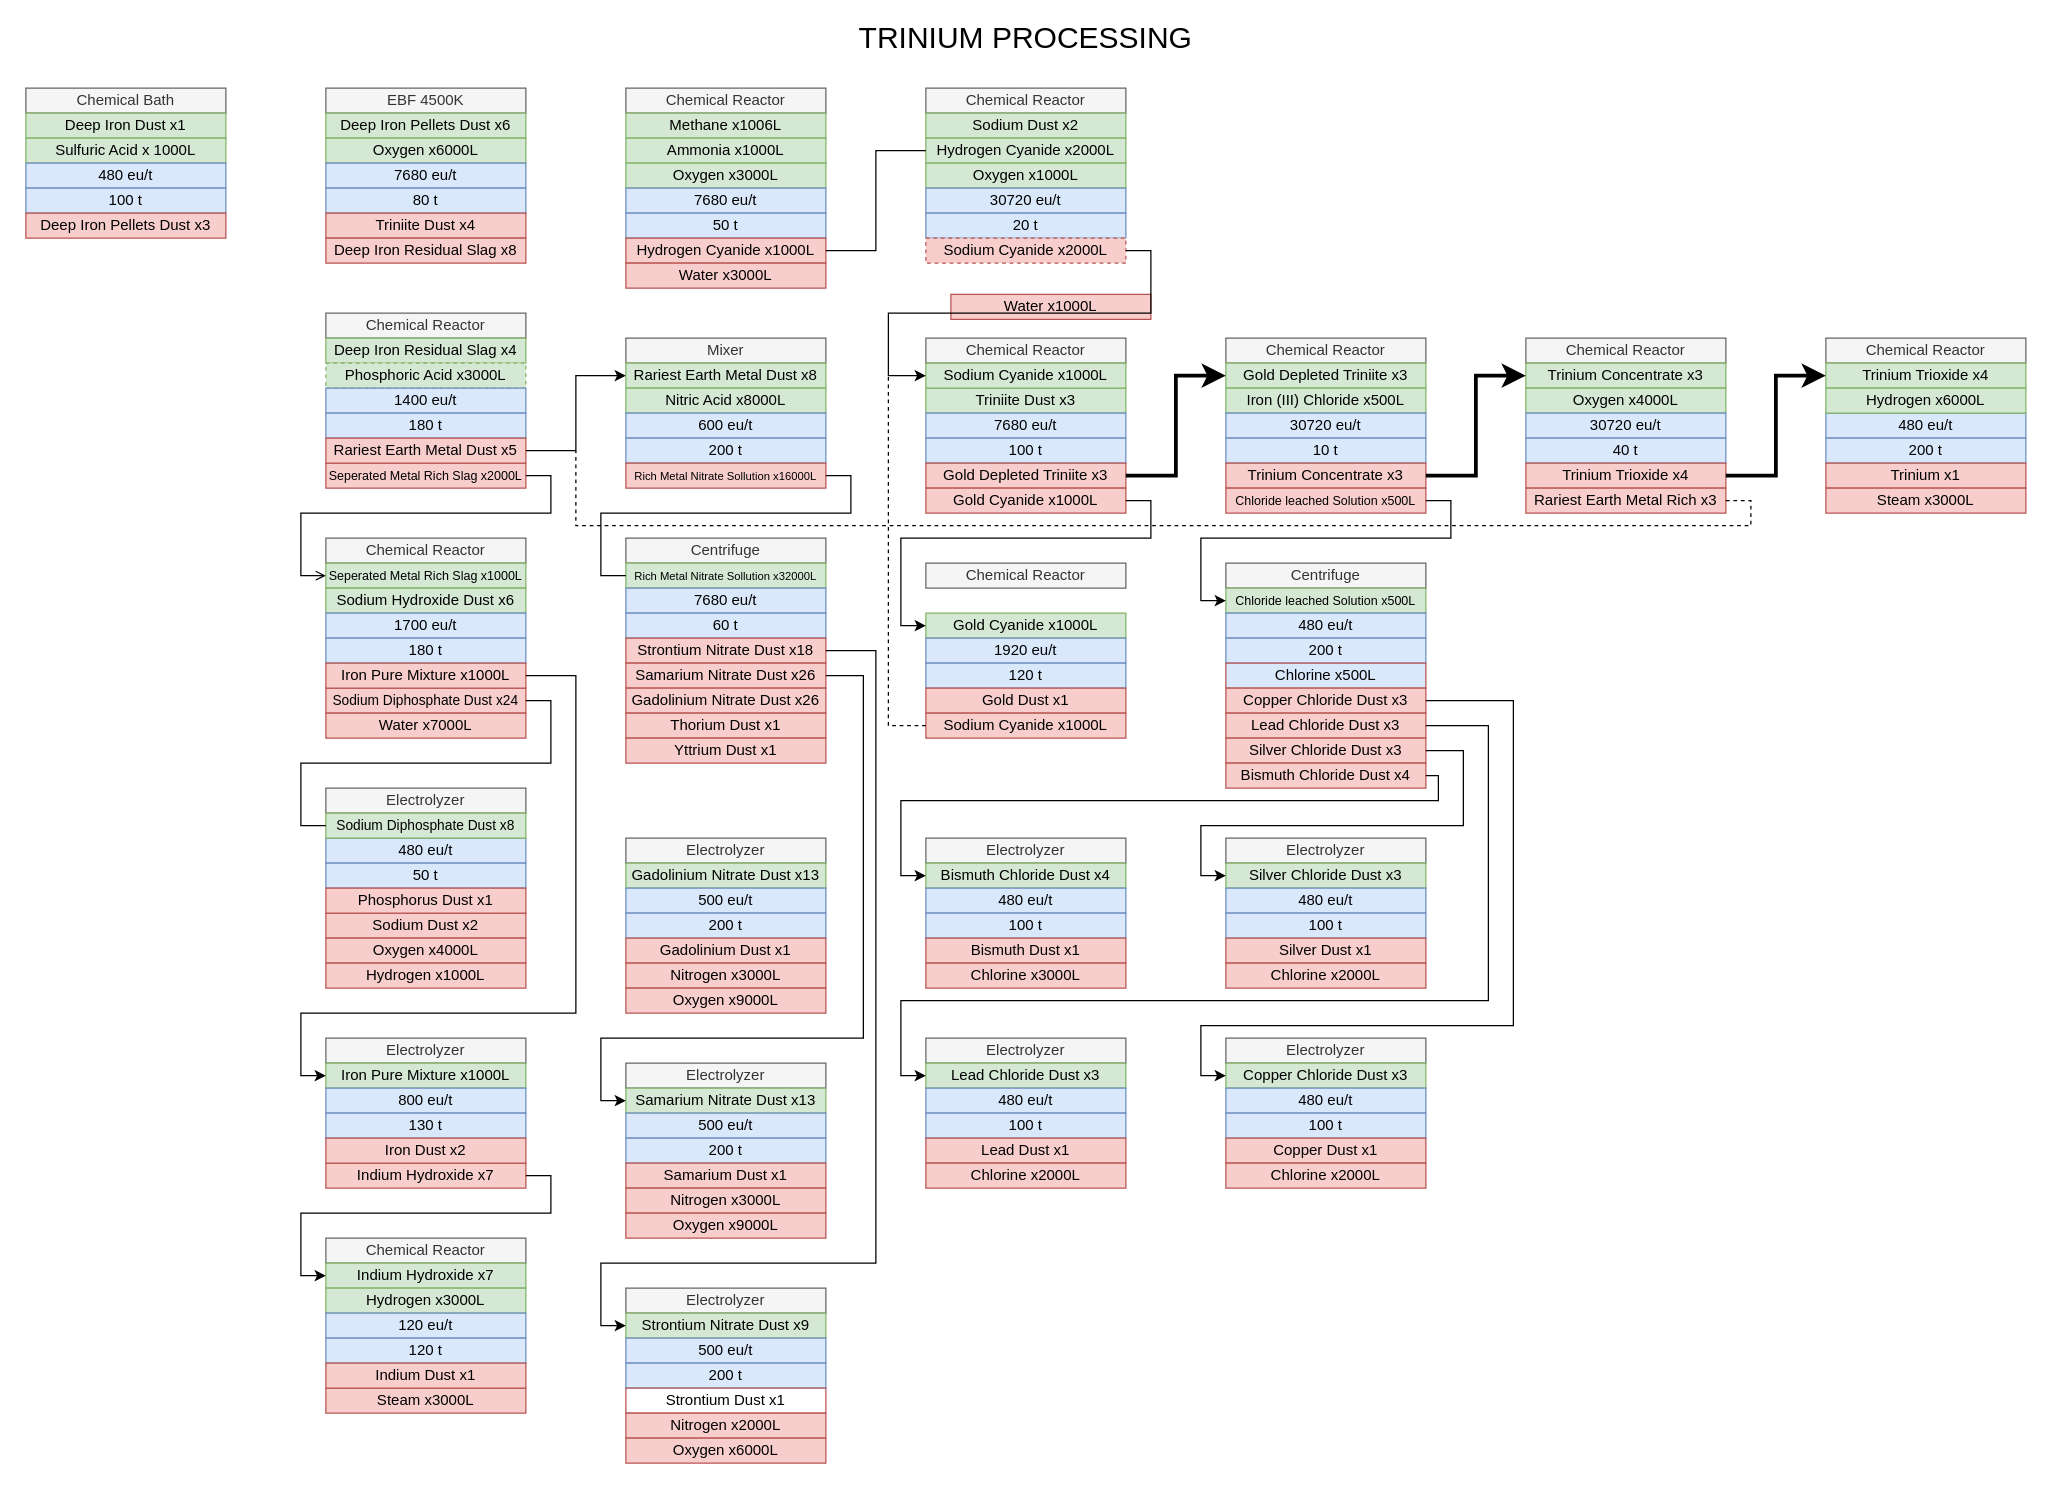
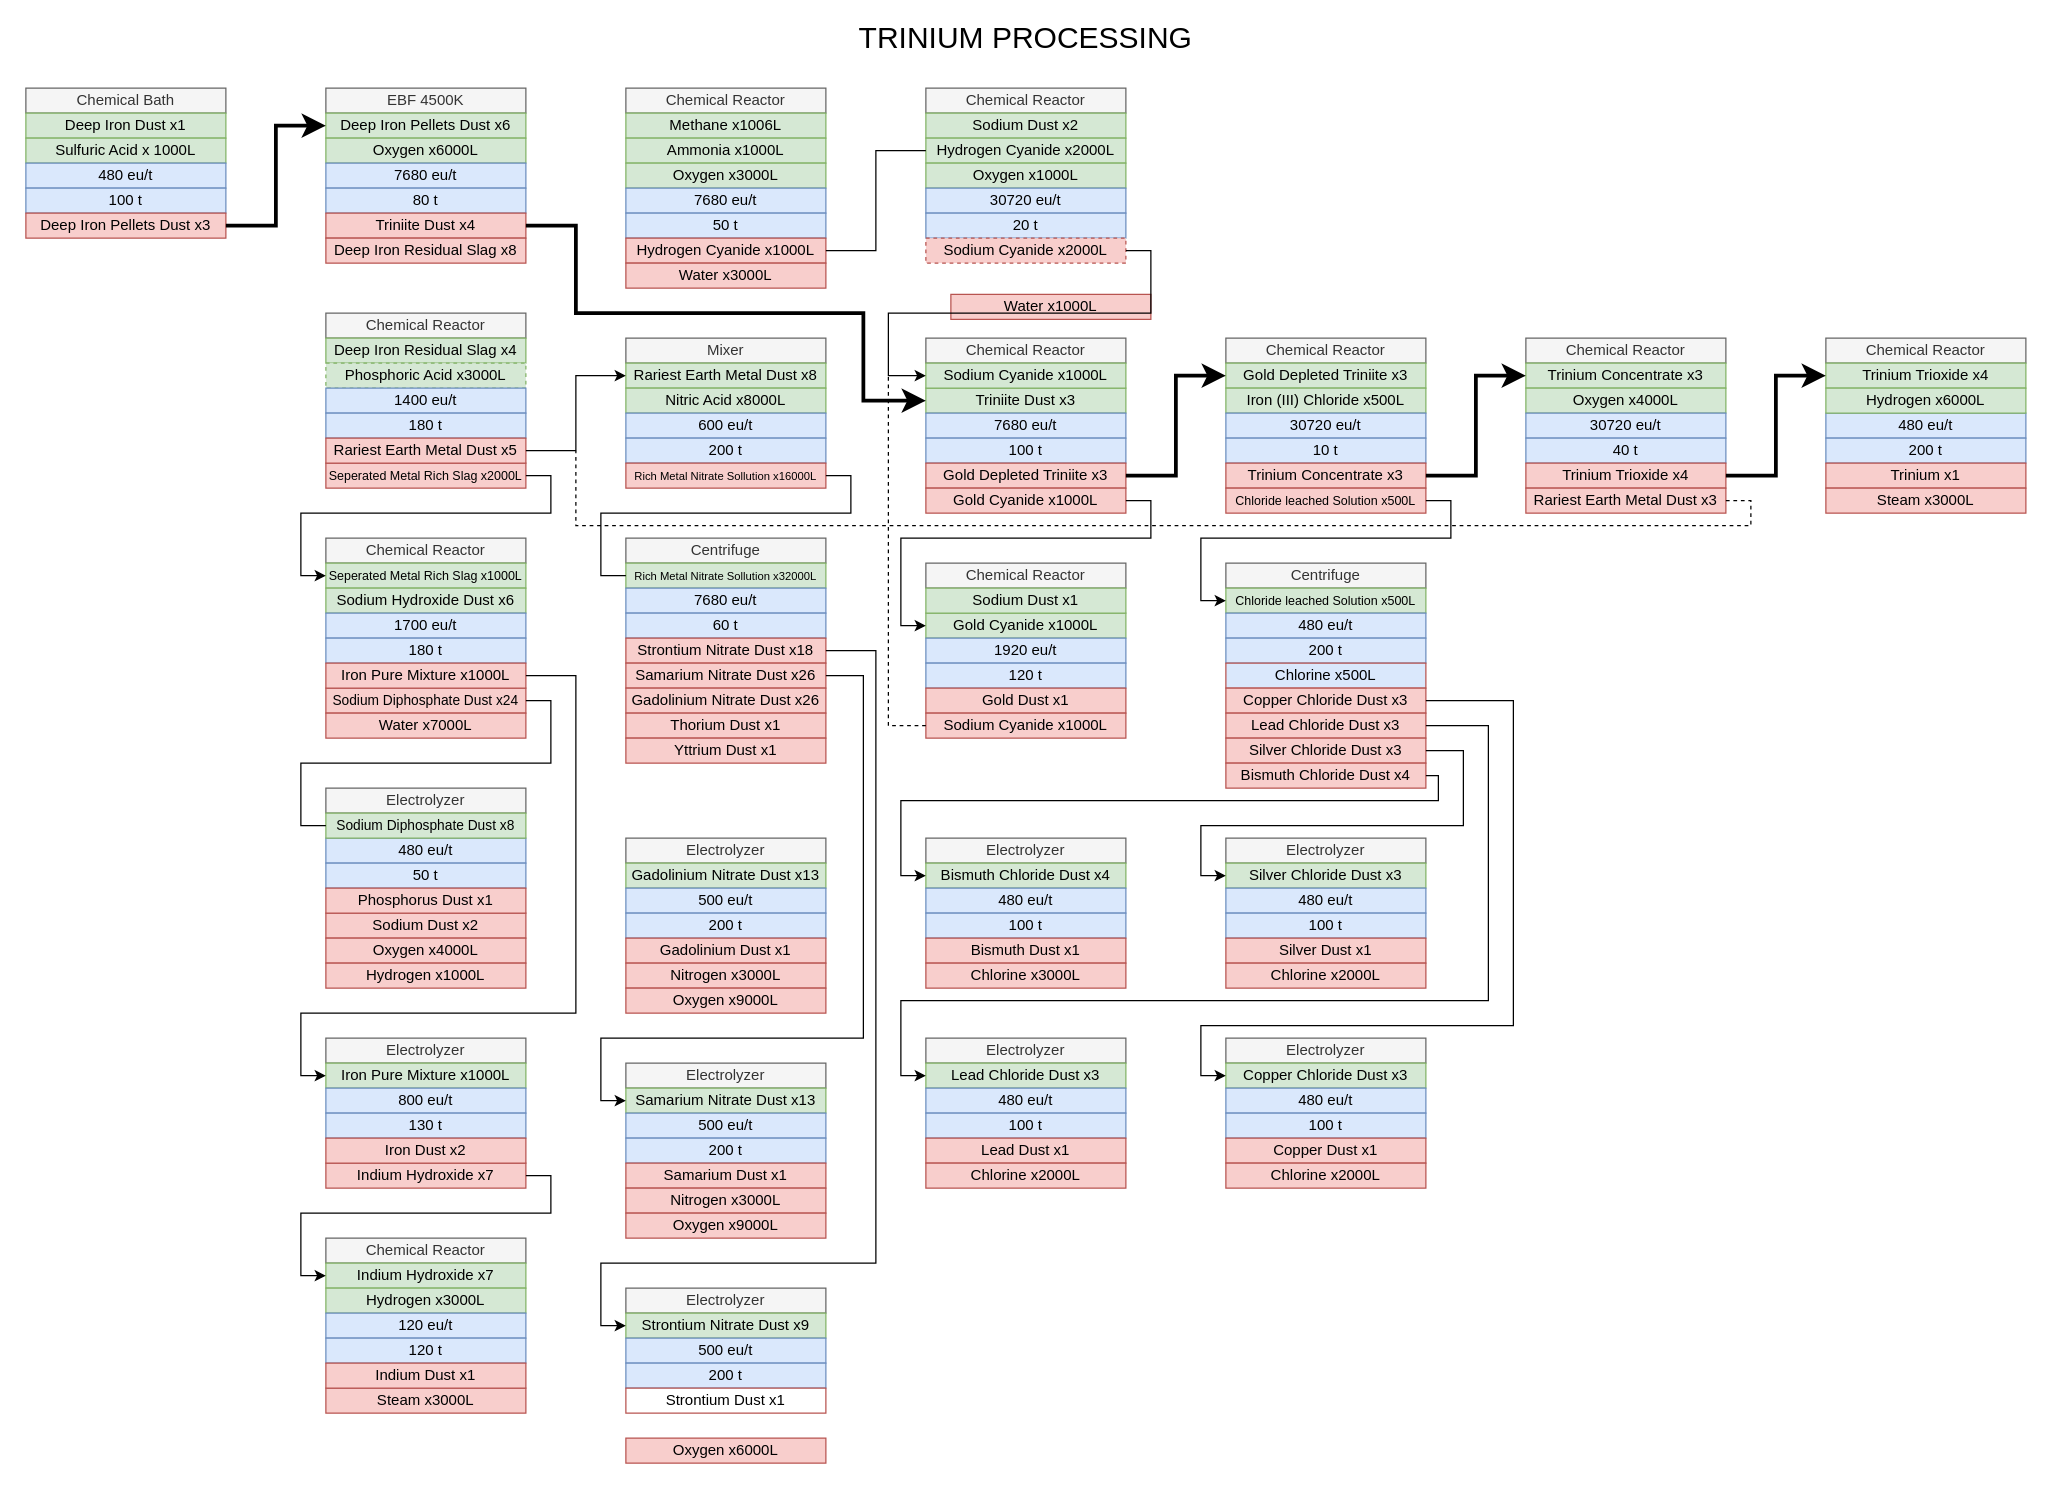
edge "Deep Iron Pellets Dust x3" -> "Deep Iron Pellets Dust x6": added
edge "Triniite Dust x4" -> "Triniite Dust x3": added
node "Rariest Earth Metal Rich x3": label "Rariest Earth Metal Rich x3" -> "Rariest Earth Metal Dust x3"
edge "Seperated Metal Rich Slag x2000L" -> "Seperated Metal Rich Slag x1000L": arrowhead open -> classic
node "Sodium Dust x1": added
node "Nitrogen x2000L": removed
